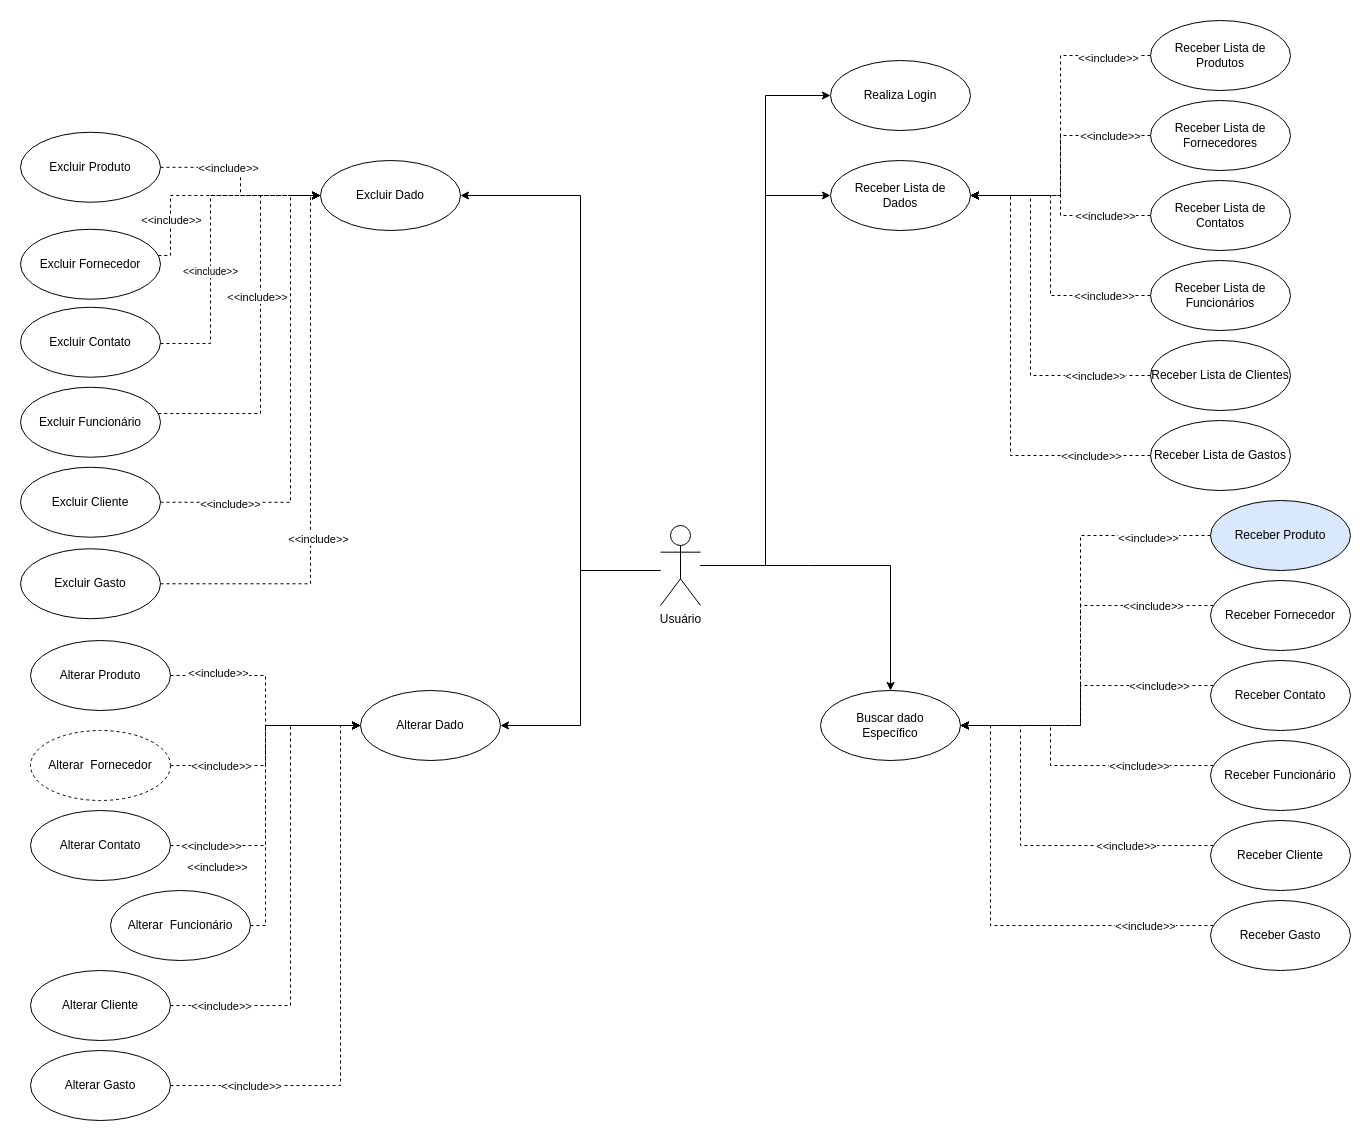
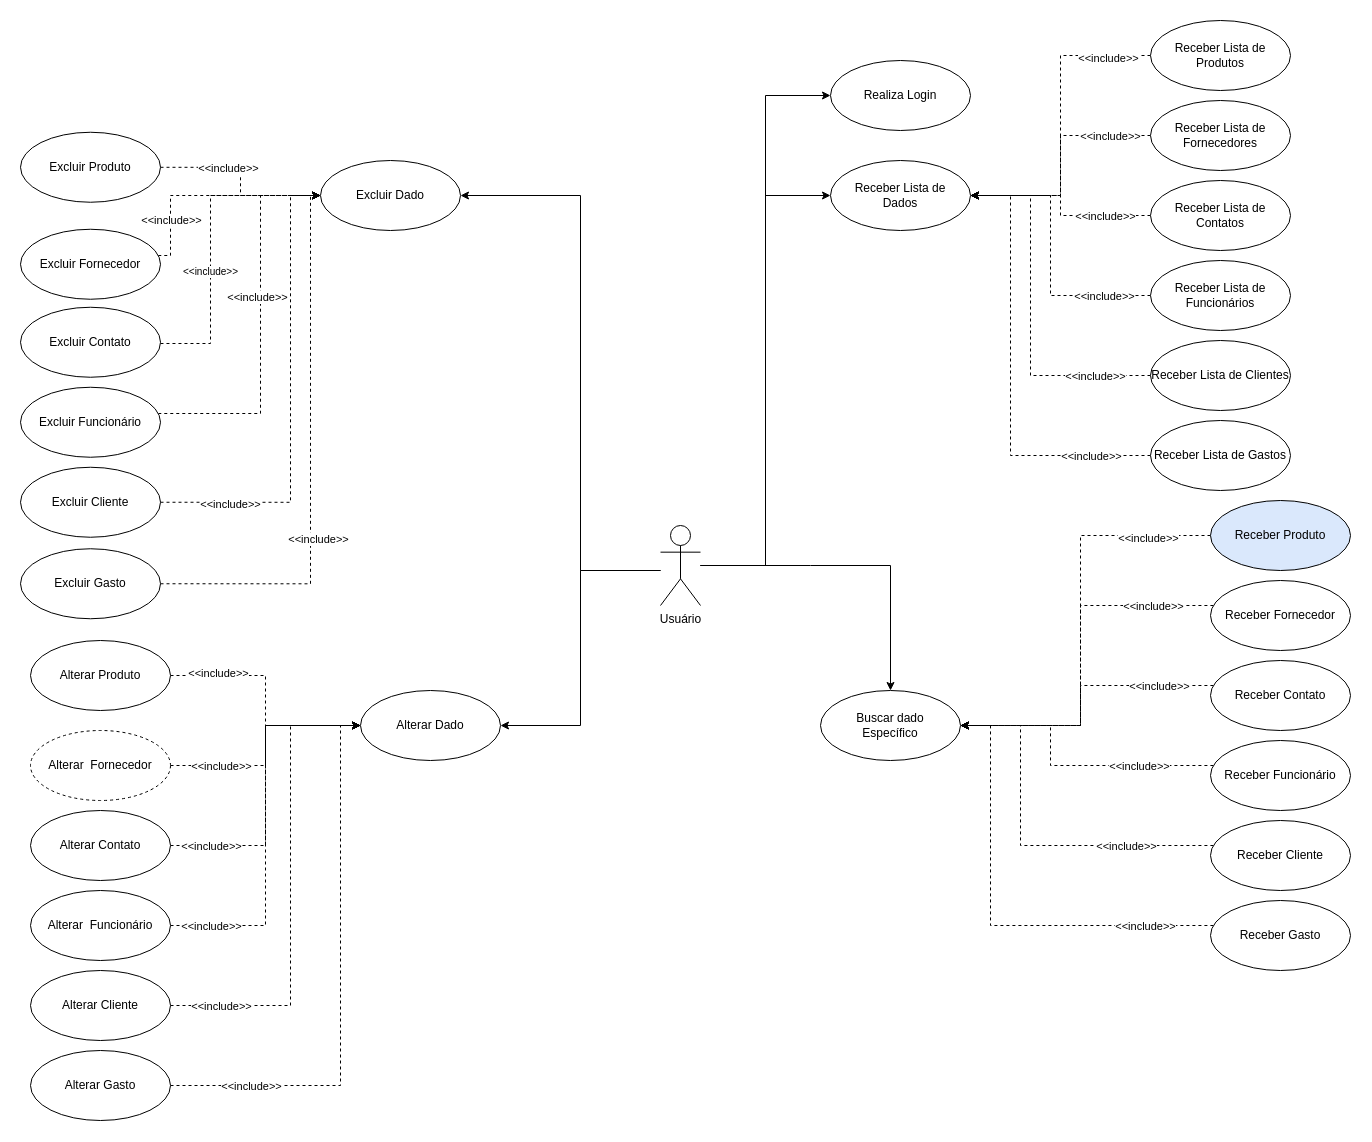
node "Alterar Funcionário": moved (181, 926) -> (101, 926)
